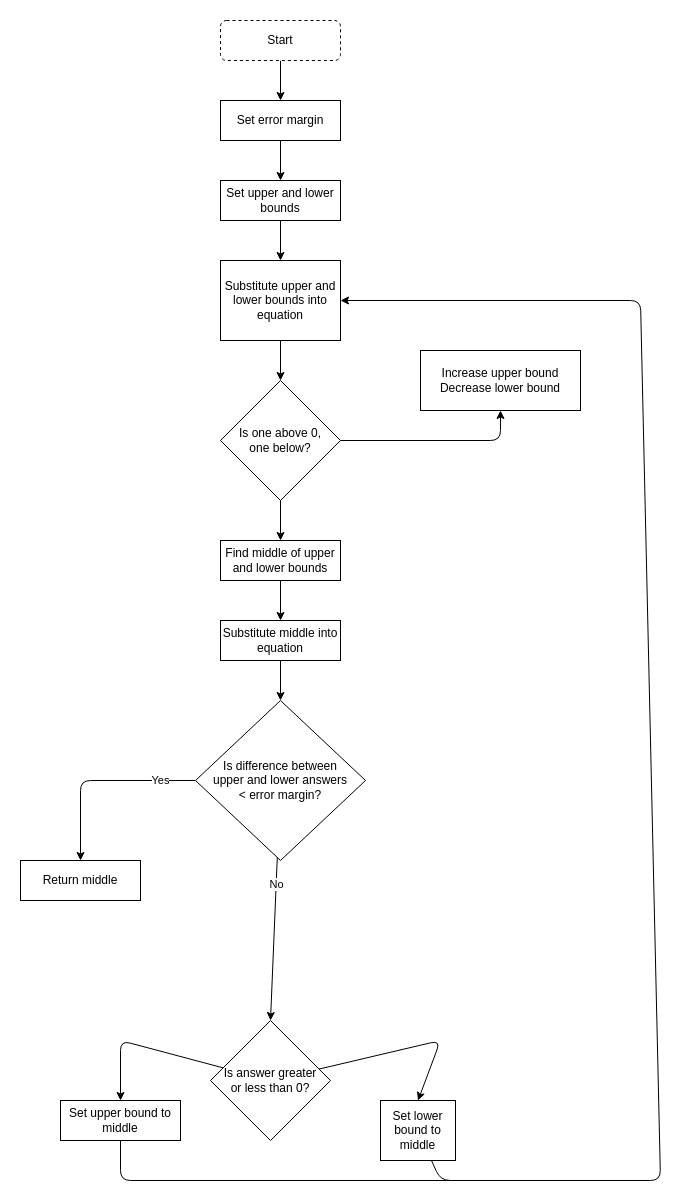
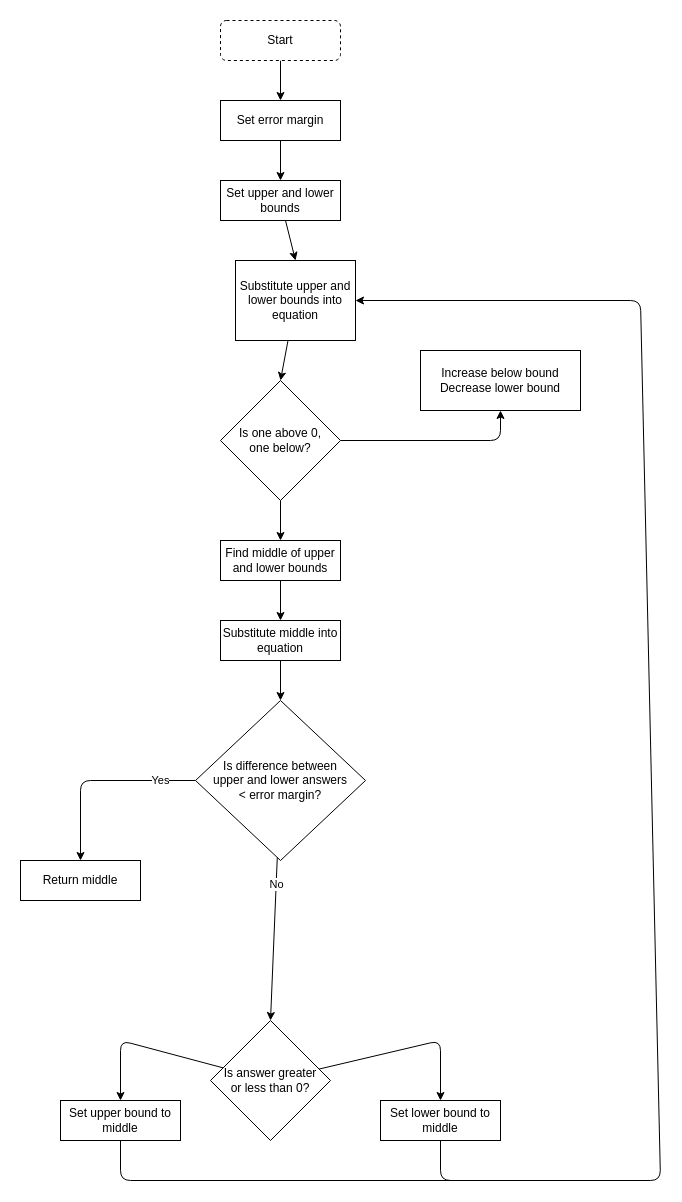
node "Substitute upper and lower bounds into equation": moved (281, 301) -> (296, 301)
node "Increase upper bound Decrease lower bound": label "Increase upper bound Decrease lower bound" -> "Increase below bound Decrease lower bound"
node "Set lower bound to middle": size 75x60 -> 120x40
